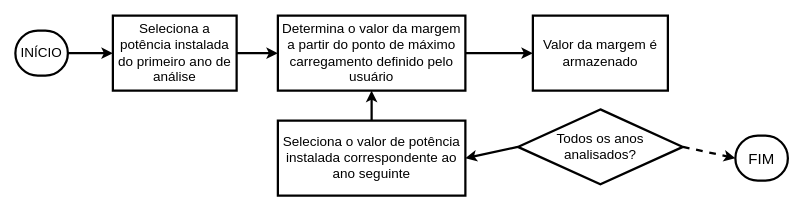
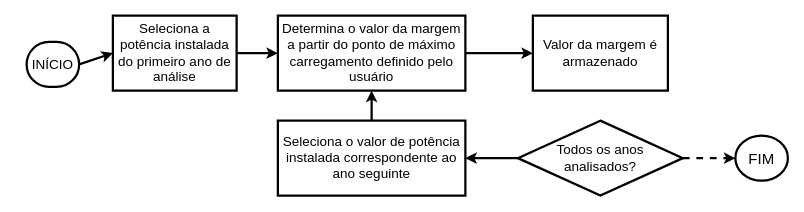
node "INÍCIO": moved (42, 53) -> (53, 64)
node "Todos os anos analisados?": moved (600, 147) -> (600, 158)
node "FIM": shape rounded rectangle -> ellipse
